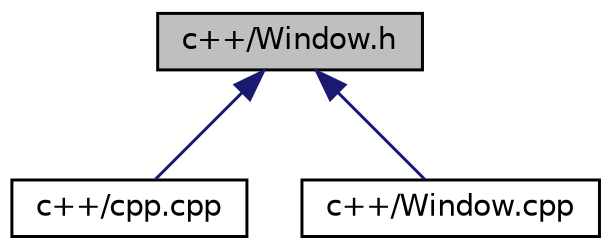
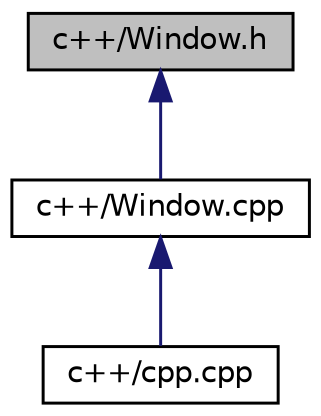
edge "c++/cpp.cpp" -> "c++/Window.h": now "c++/cpp.cpp" -> "c++/Window.cpp"
